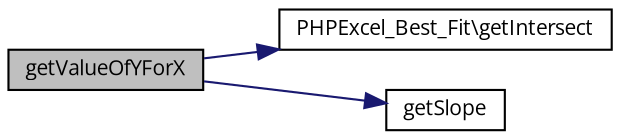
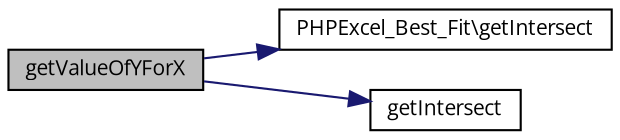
node "getSlope": label "getSlope" -> "getIntersect"
